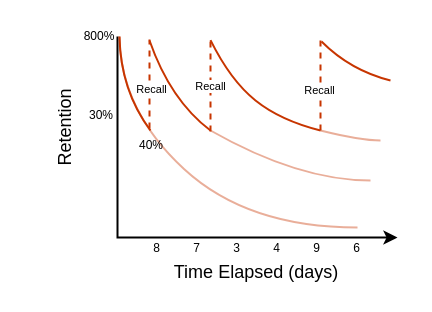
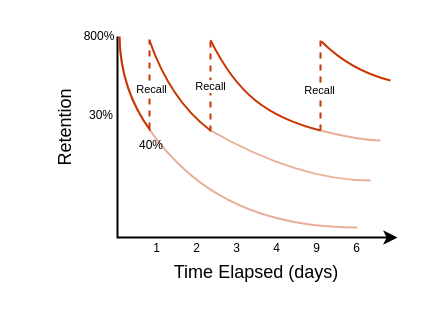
node "8": label "8" -> "1"
node "7": label "7" -> "2"
